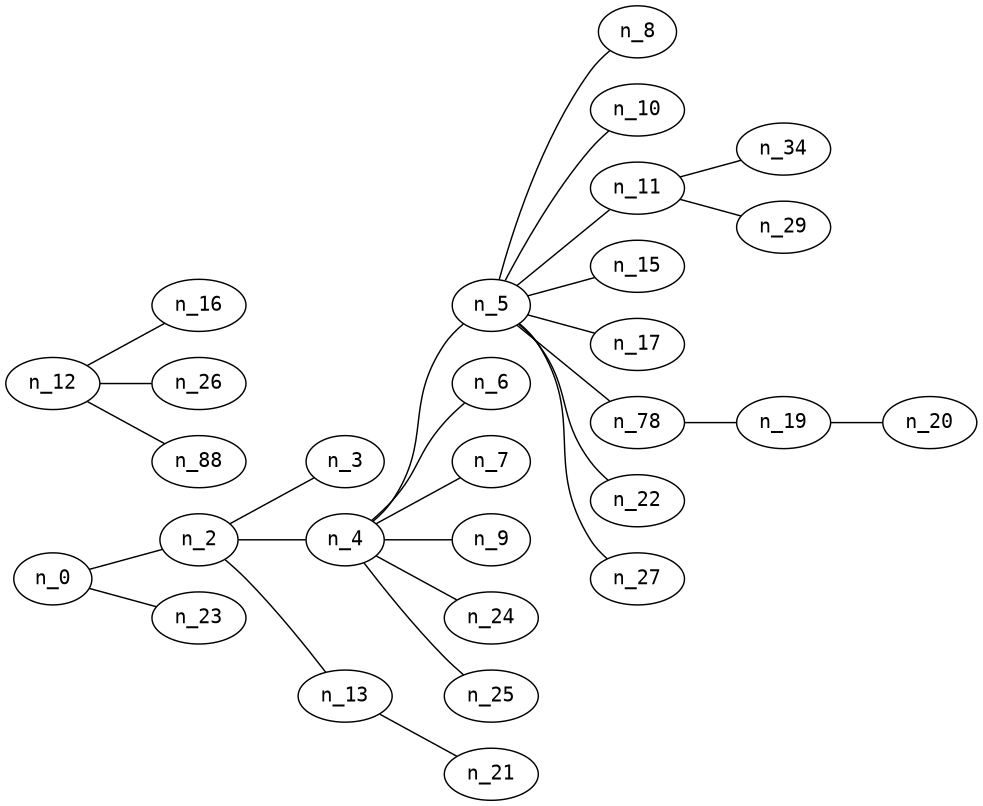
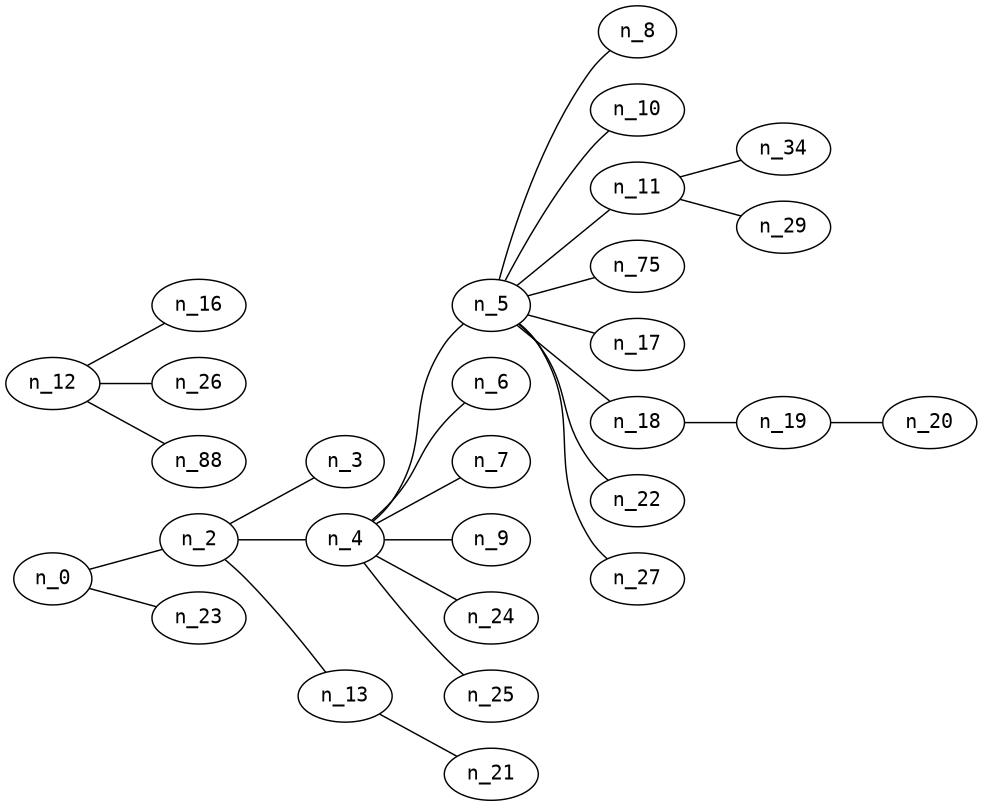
node "n_15": label "n_15" -> "n_75"
node "n_78": label "n_78" -> "n_18"
